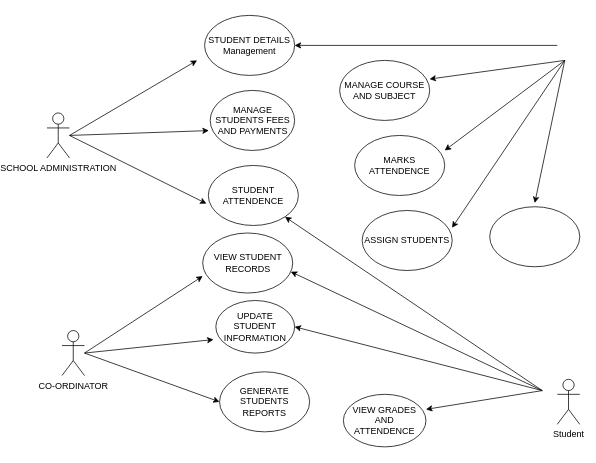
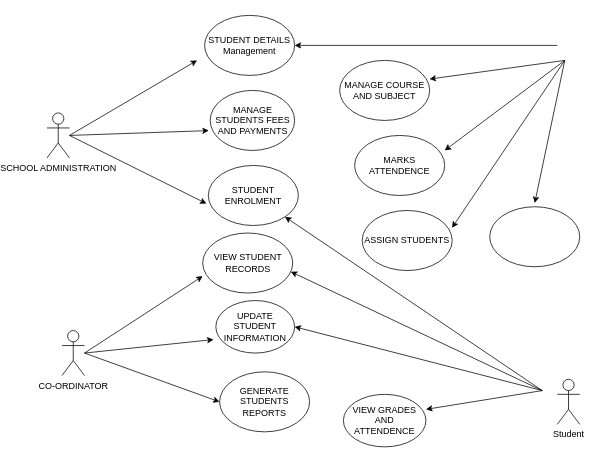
node "STUDENT ATTENDENCE": label "STUDENT ATTENDENCE" -> "STUDENT ENROLMENT"
